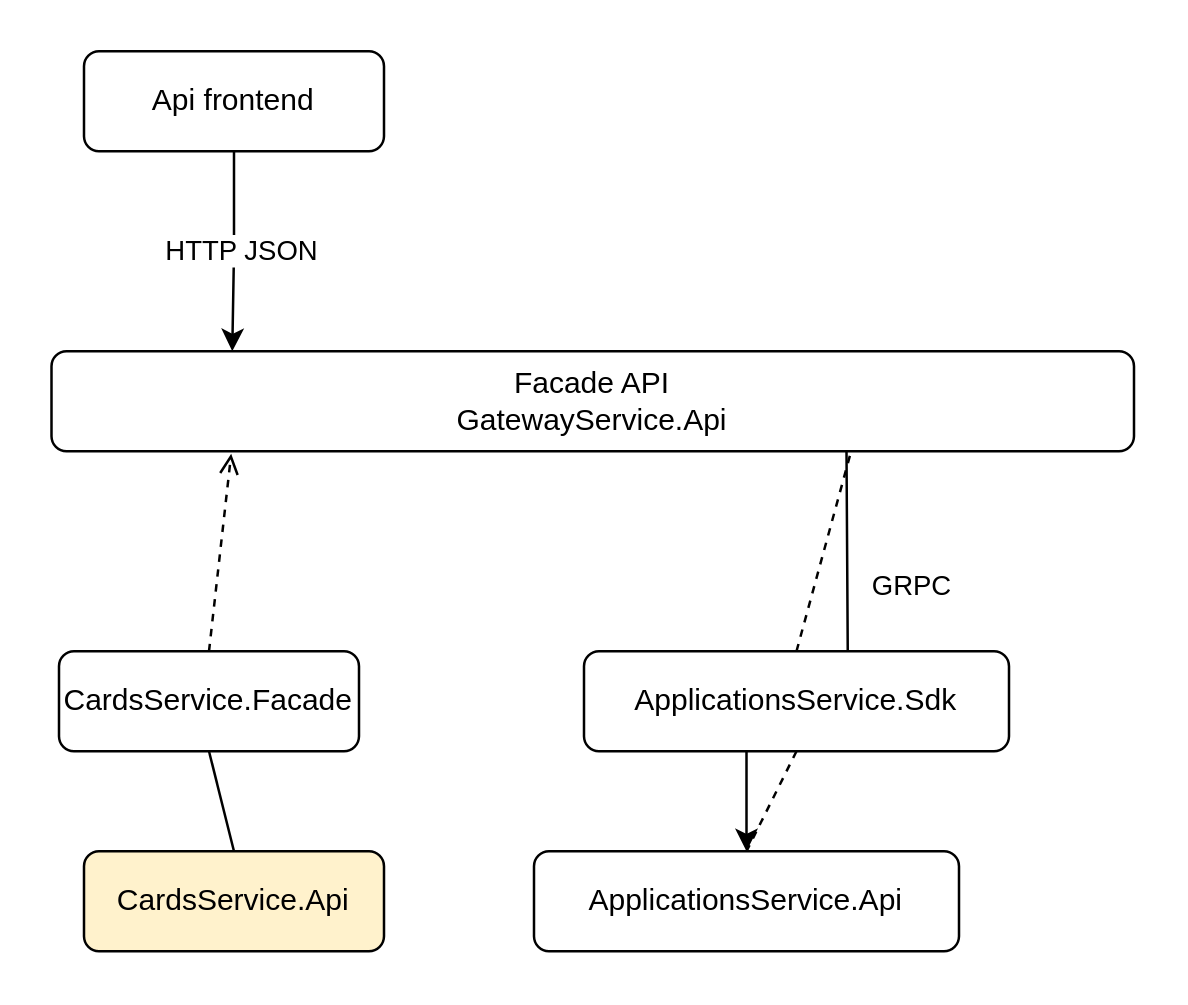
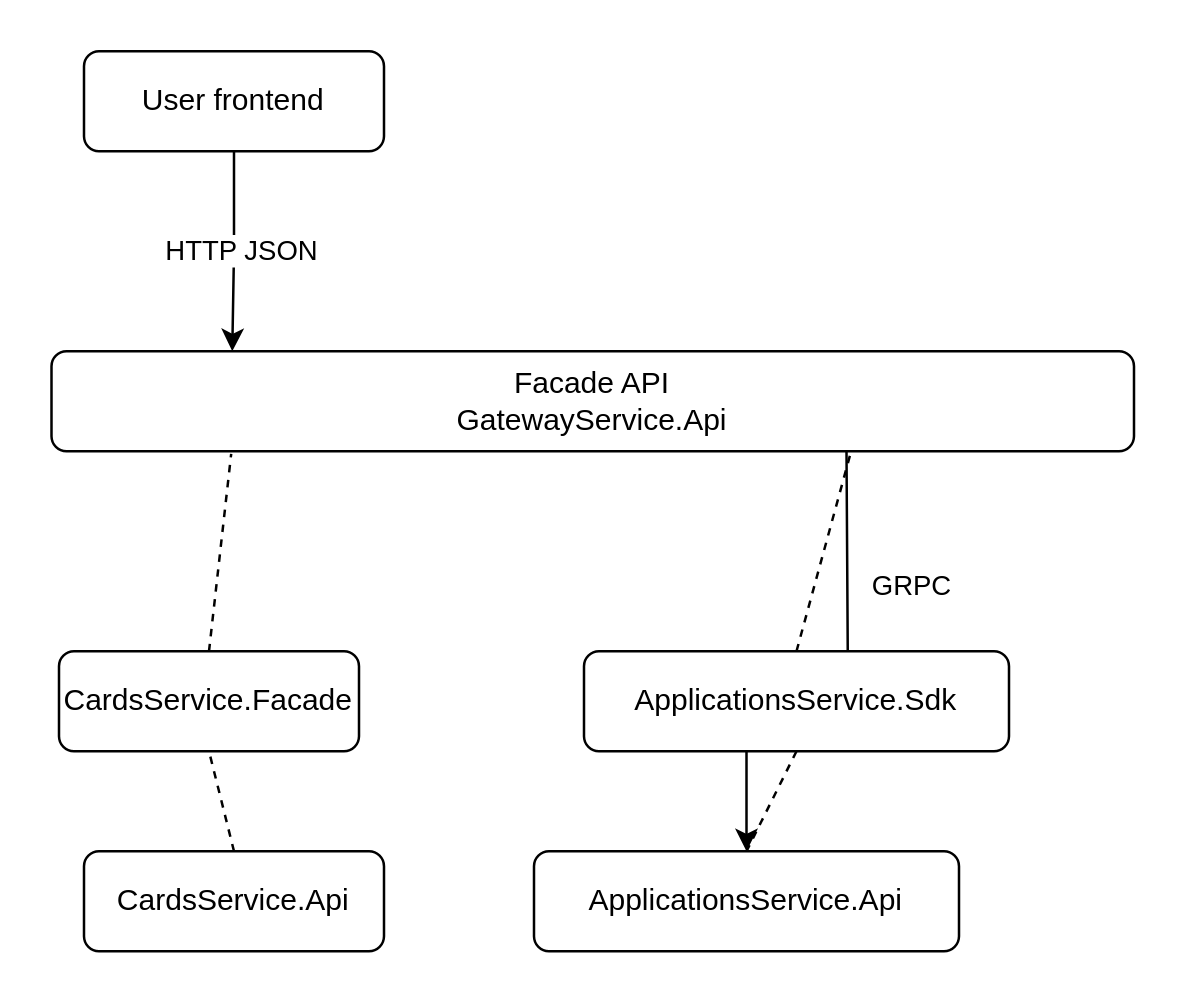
node "Api frontend": label "Api frontend" -> "User frontend"
edge "CardsService.Facade" -> "Facade API GatewayService.Api": arrowhead open -> none
edge "CardsService.Facade" -- "CardsService.Api": style solid -> dashed
node "CardsService.Api": fillcolor #fff2cc -> #ffffff
